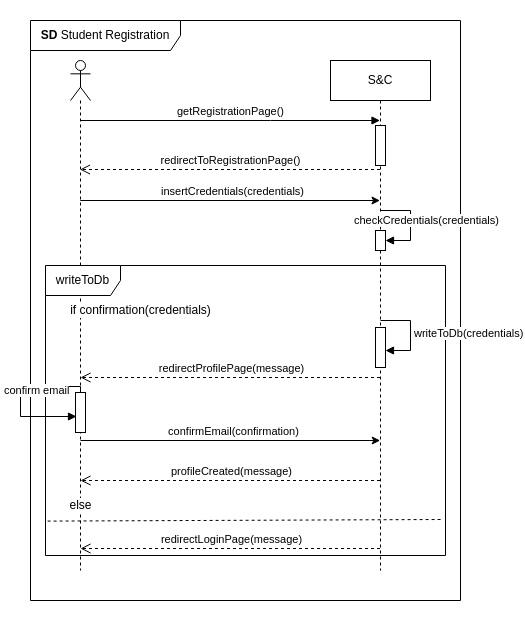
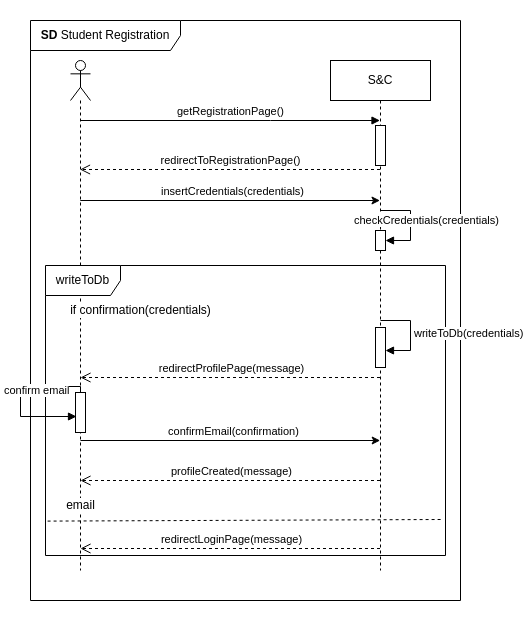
node "else": label "else" -> "email"
